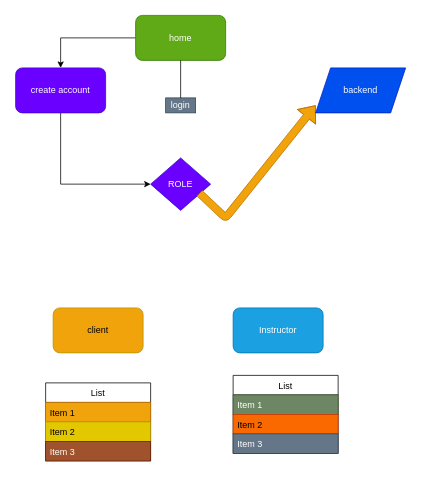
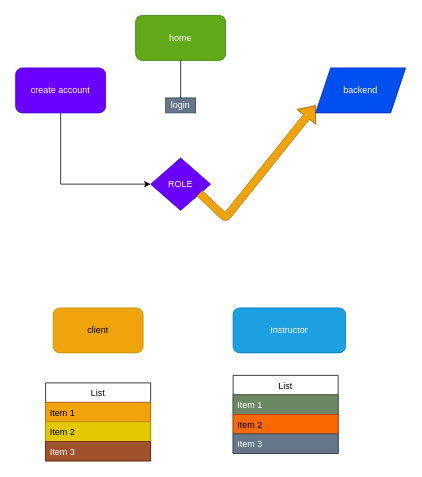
edge "home" -> "create account": removed
node "Instructor": size 90x45 -> 113x45
